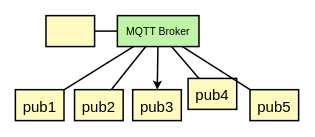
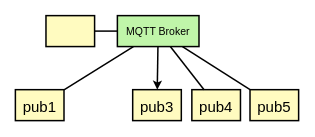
edge "MQTT Broker" -- "pub2": removed
node "pub4": moved (212, 94) -> (216, 105)
node "pub2": removed
